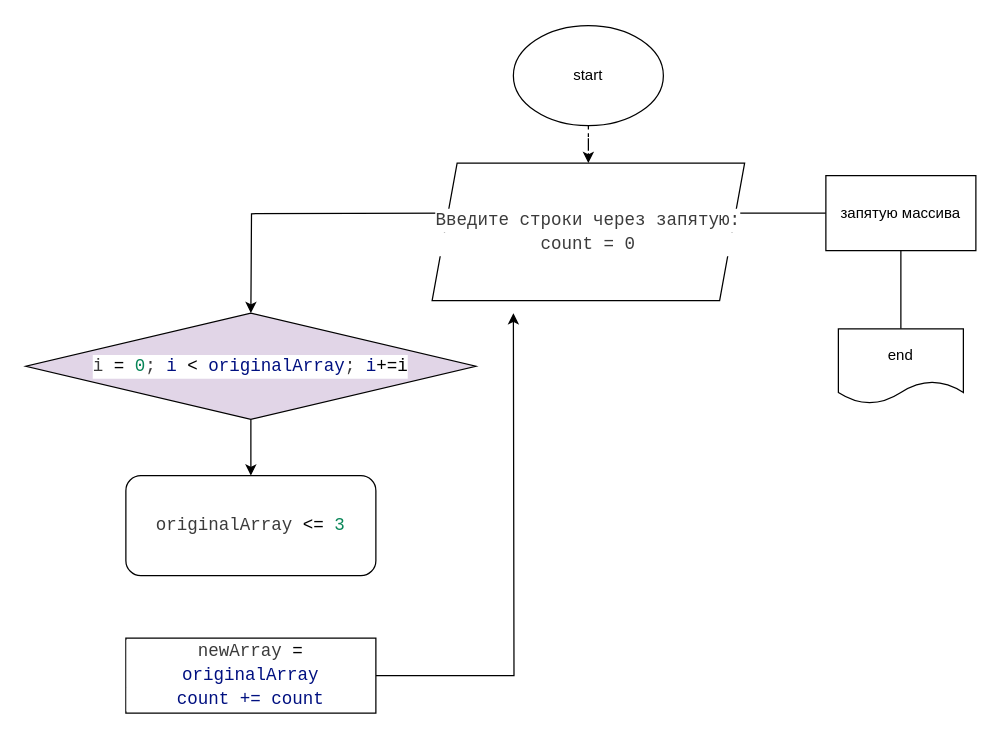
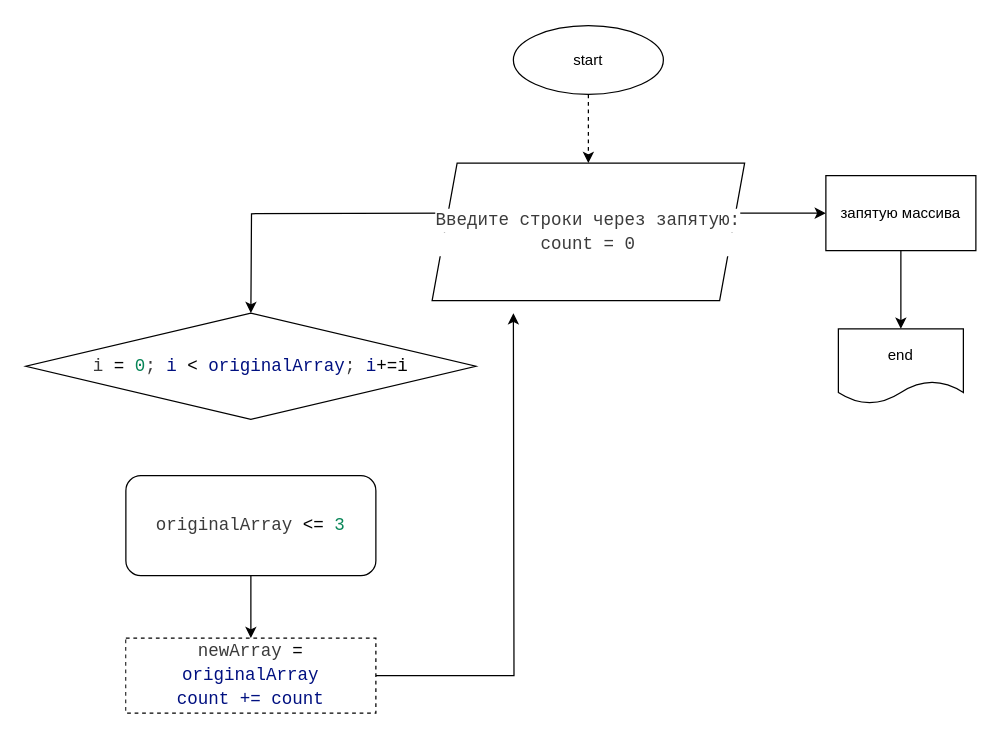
node "start": size 150x100 -> 150x69
edge "запятую массива" -- "Введите строки через запятую: count = 0": arrowhead none -> classic
edge "запятую массива" -- "end": arrowhead none -> classic
node "i = 0; i < originalArray; i+=i": fillcolor #e1d5e7 -> #ffffff
edge "i = 0; i < originalArray; i+=i" -> "originalArray <= 3": removed
edge "originalArray <= 3" -> "newArray = originalArray count += count": added
node "newArray = originalArray count += count": style solid -> dashed
